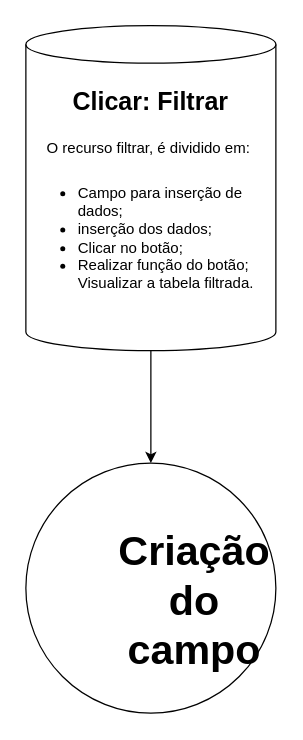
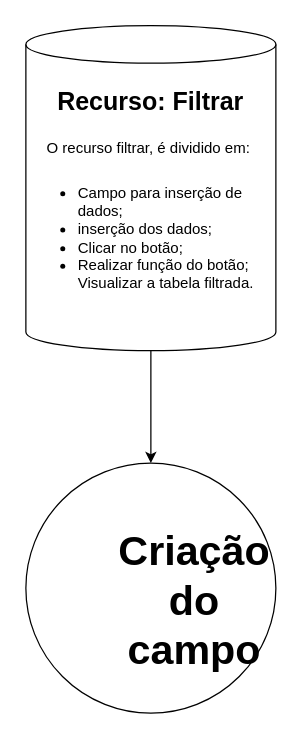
node "Clicar: Filtrar O recurso filtrar, é dividido em:": label "Clicar: Filtrar O recurso filtrar, é dividido em:" -> "Recurso: Filtrar O recurso filtrar, é dividido em:"
